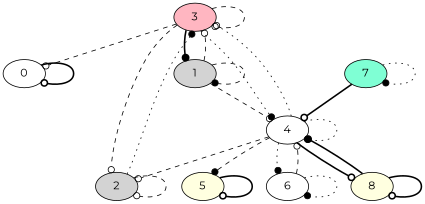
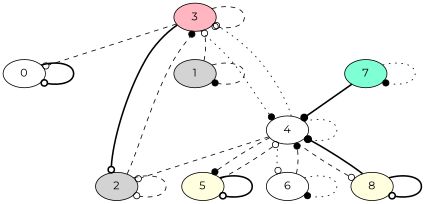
edge "3" -> "1": removed
edge "3" -> "2": style dashed -> bold
edge "1" -> "4": now "5" -> "4"
edge "7" -> "4": arrowhead odot -> dot
edge "2" -> "3": style dotted -> dashed
edge "4" -> "6": arrowhead dot -> odot
edge "4" -> "8": style bold -> dashed
edge "6" -> "4": arrowhead odot -> dot
